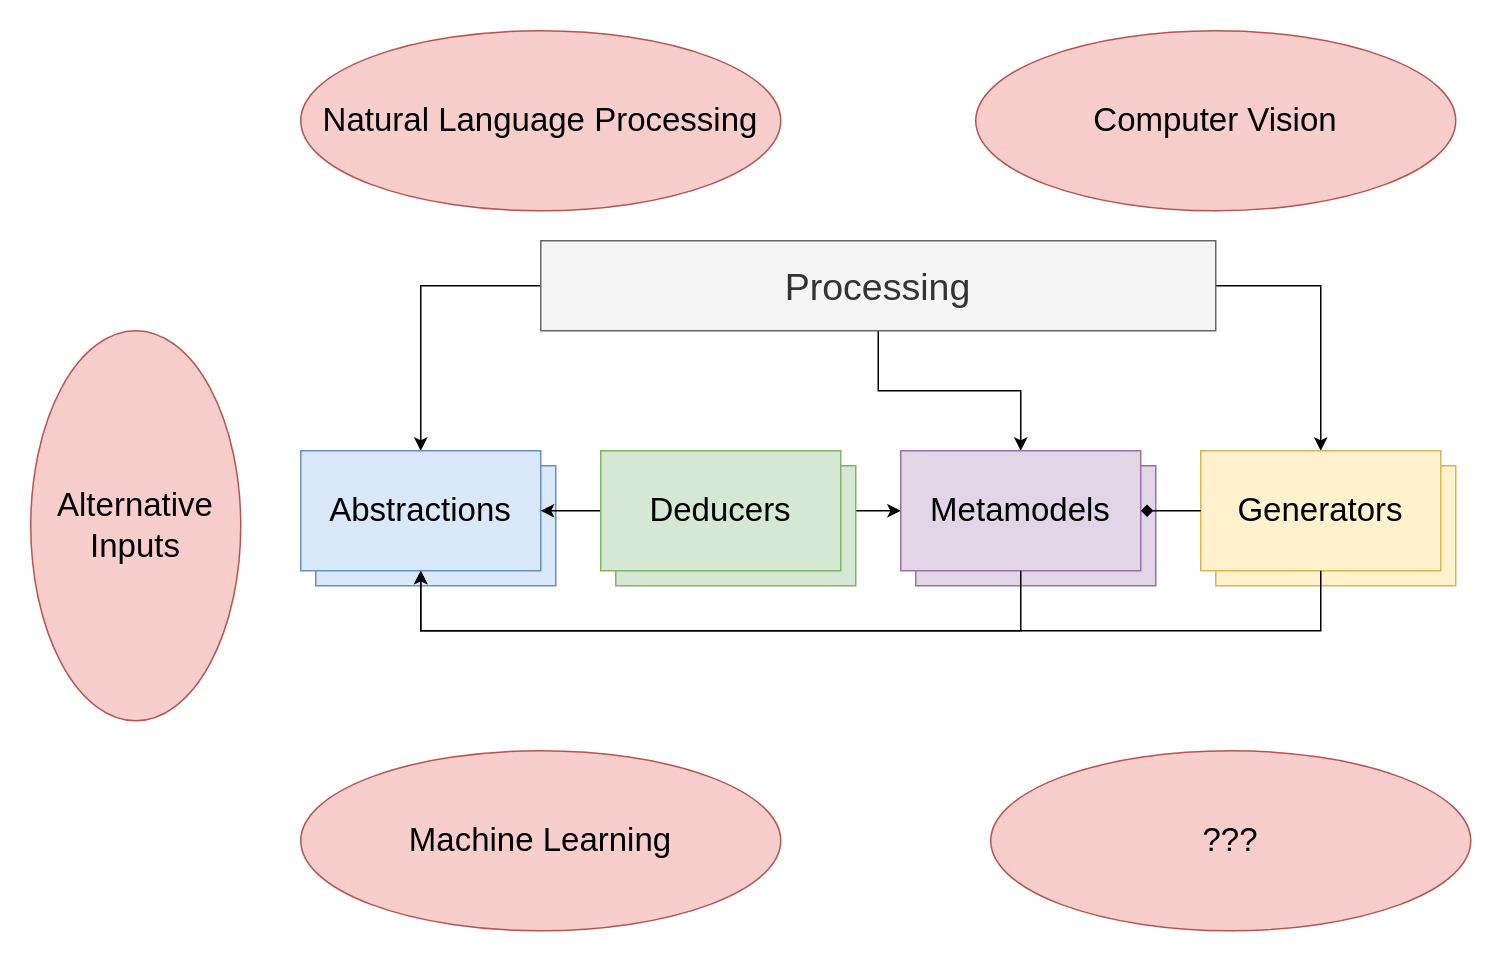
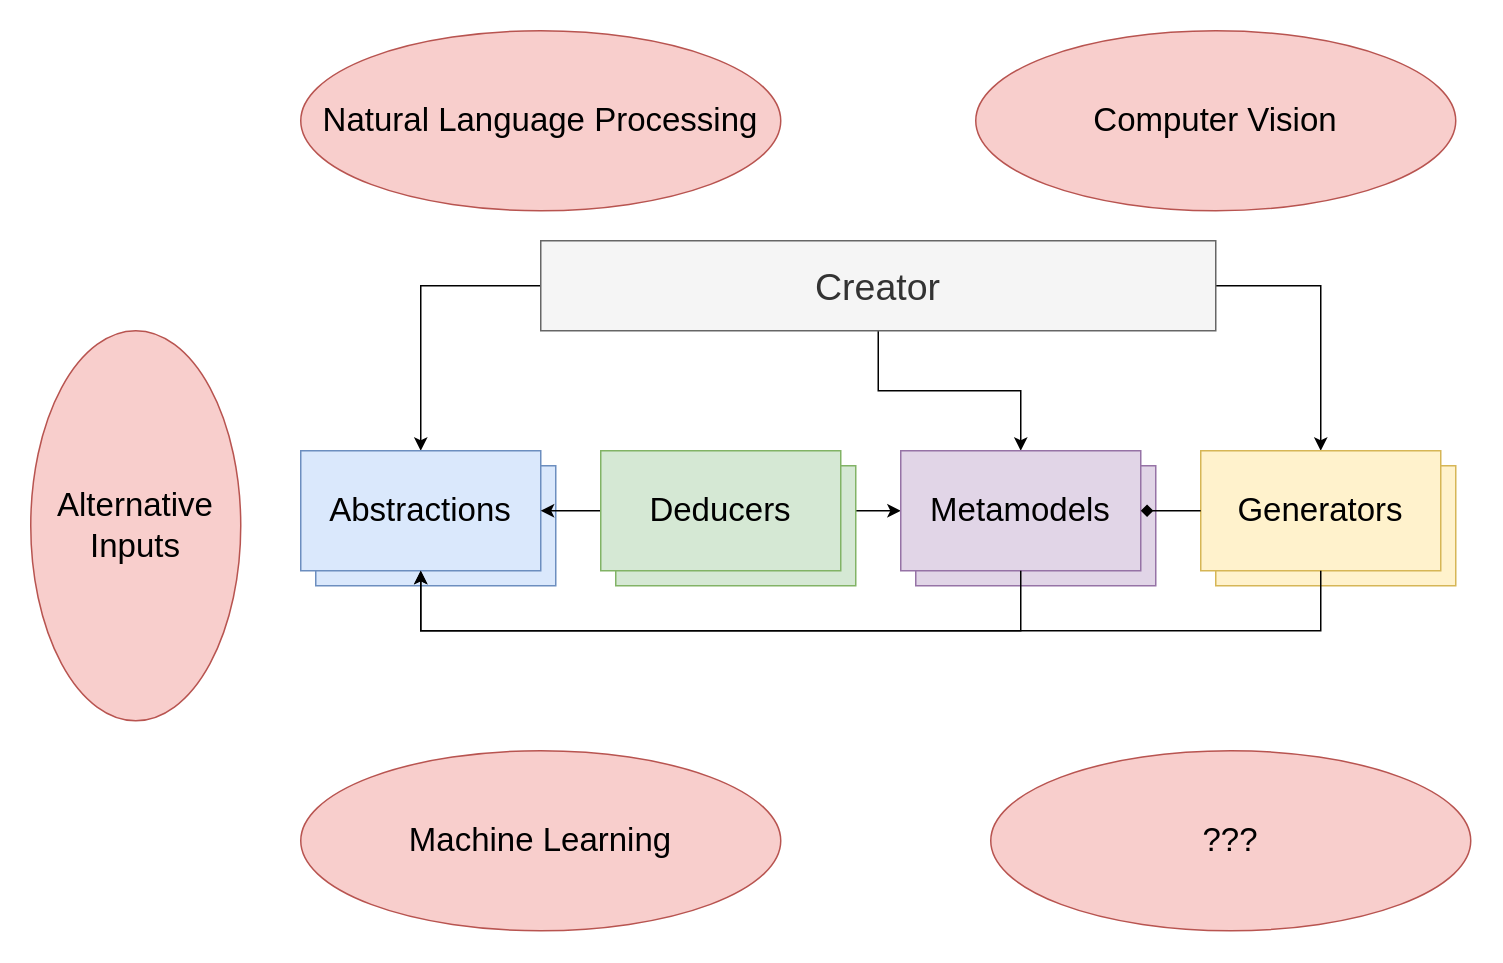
node "Processing": label "Processing" -> "Creator"
